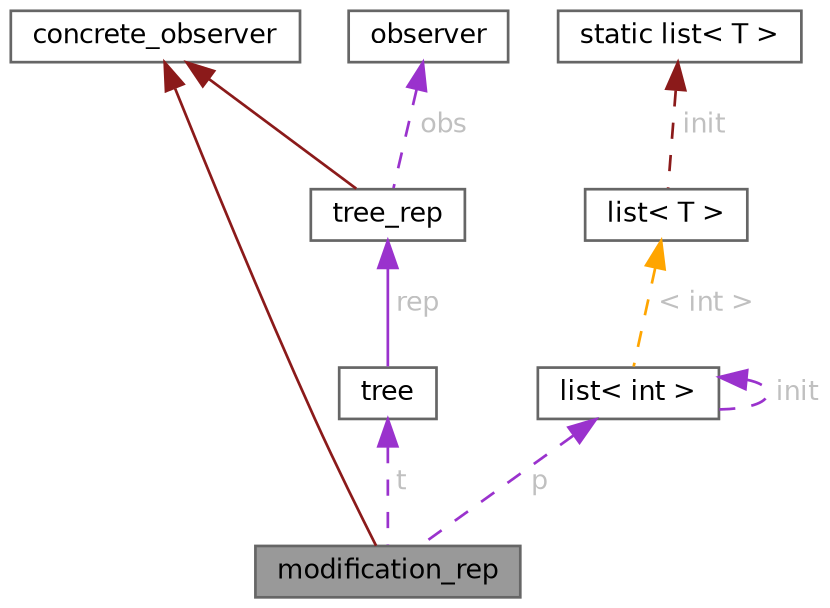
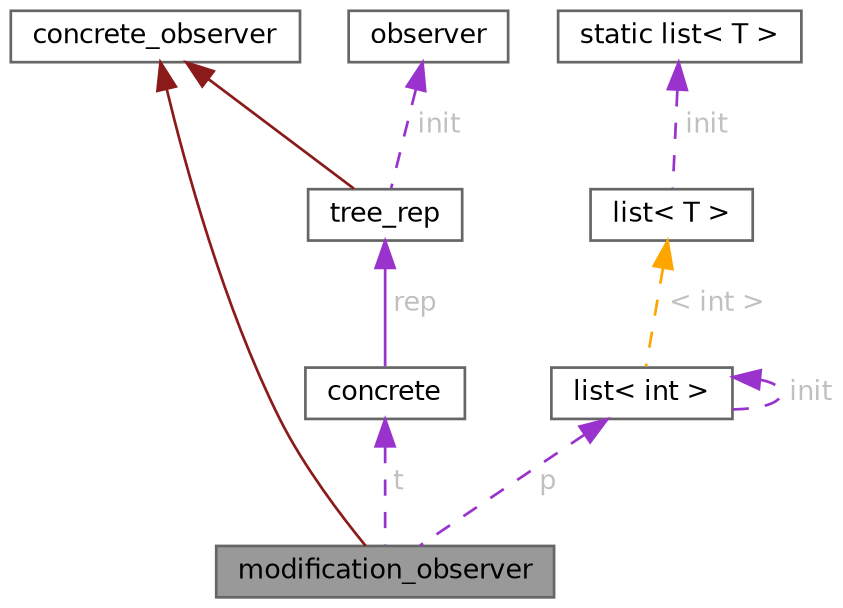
edge "tree_rep" -> "observer": label " obs" -> " init"
edge "list< T >" -> "static list< T >": color firebrick4 -> darkorchid3
node "tree": label "tree" -> "concrete"
node "modification_rep": label "modification_rep" -> "modification_observer"
